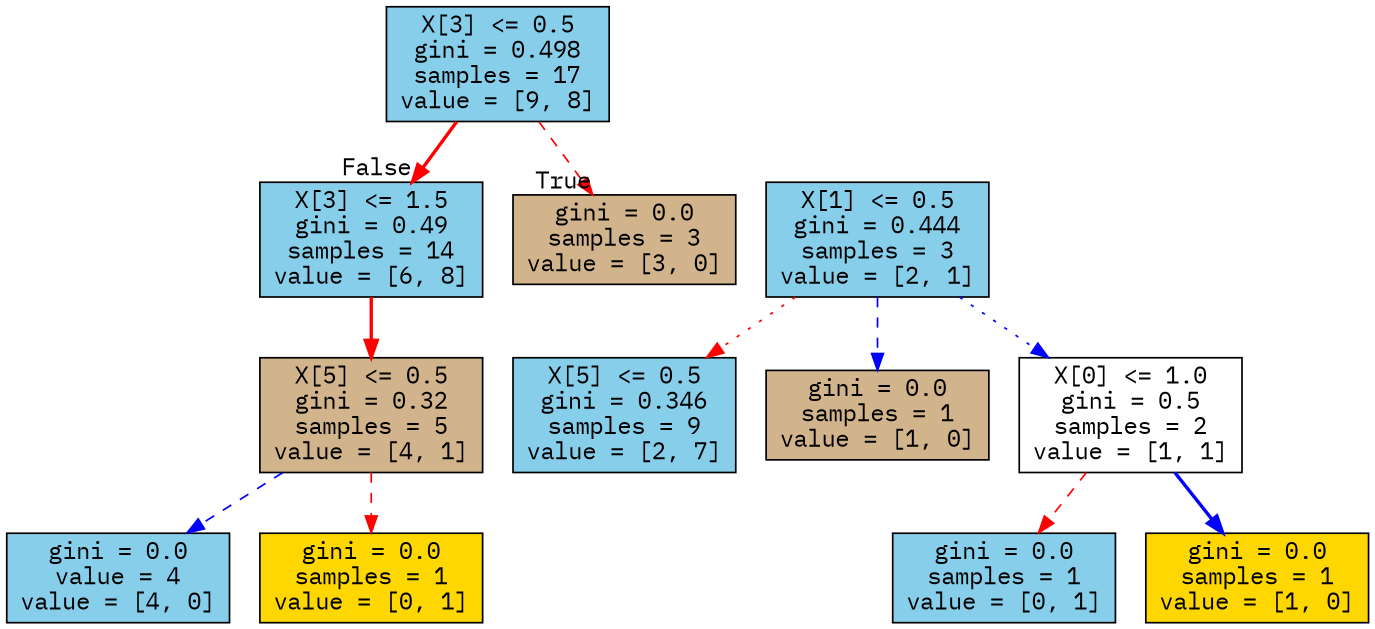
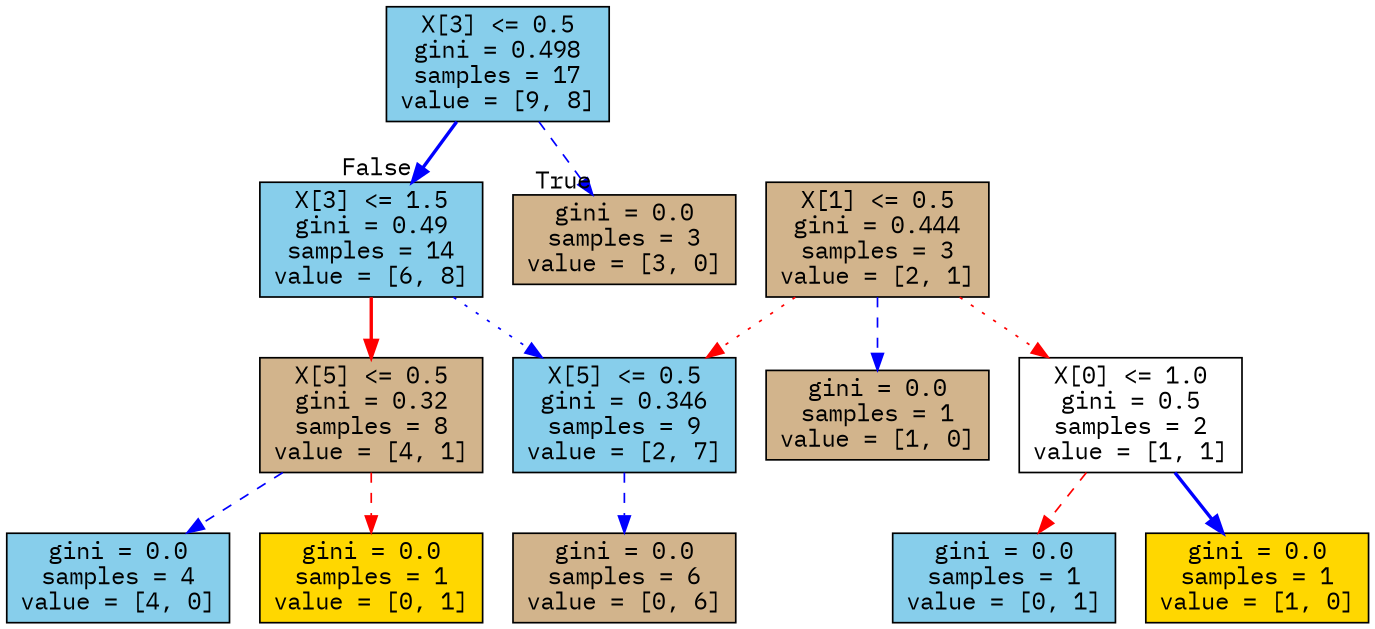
edge "X[3] <= 0.5 gini = 0.498 samples = 17 value = [9, 8]" -> "X[3] <= 1.5 gini = 0.49 samples = 14 value = [6, 8]": color red -> blue
edge "X[3] <= 0.5 gini = 0.498 samples = 17 value = [9, 8]" -> "gini = 0.0 samples = 3 value = [3, 0]": color red -> blue
node "X[1] <= 0.5 gini = 0.444 samples = 3 value = [2, 1]": fillcolor skyblue -> tan
edge "X[3] <= 1.5 gini = 0.49 samples = 14 value = [6, 8]" -> "X[5] <= 0.5 gini = 0.346 samples = 9 value = [2, 7]": added
edge "X[1] <= 0.5 gini = 0.444 samples = 3 value = [2, 1]" -> "X[0] <= 1.0 gini = 0.5 samples = 2 value = [1, 1]": color blue -> red
node "X[5] <= 0.5 gini = 0.32 samples = 5 value = [4, 1]": label "X[5] <= 0.5 gini = 0.32 samples = 5 value = [4, 1]" -> "X[5] <= 0.5 gini = 0.32 samples = 8 value = [4, 1]"
node "gini = 0.0 value = 4 value = [4, 0]": label "gini = 0.0 value = 4 value = [4, 0]" -> "gini = 0.0 samples = 4 value = [4, 0]"
node "gini = 0.0 samples = 6 value = [0, 6]": added
